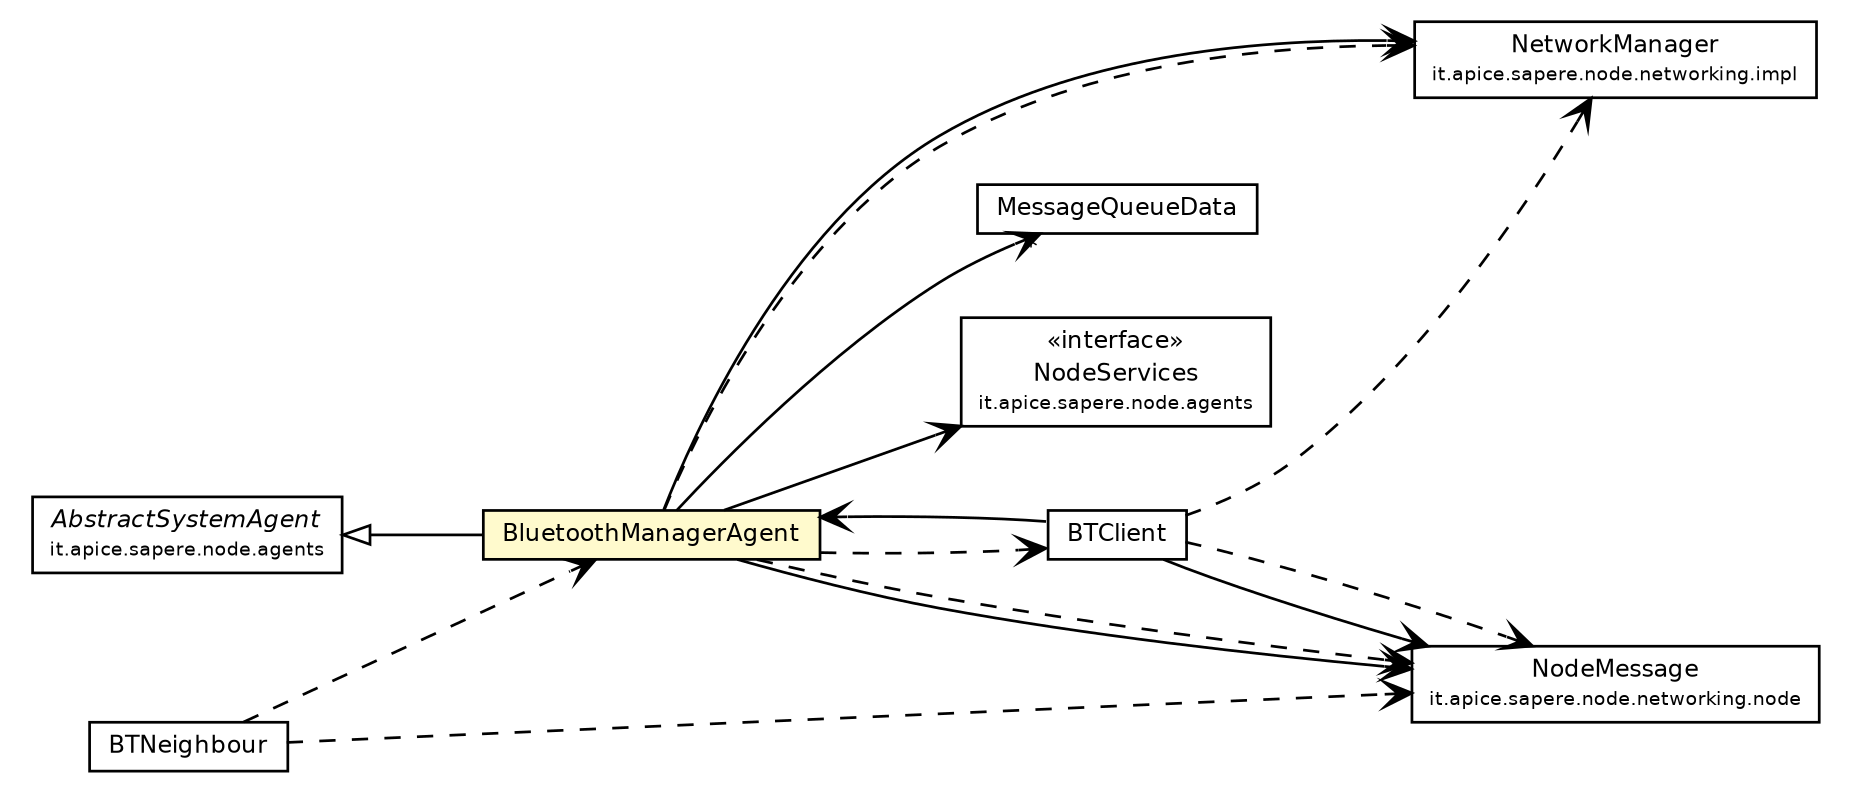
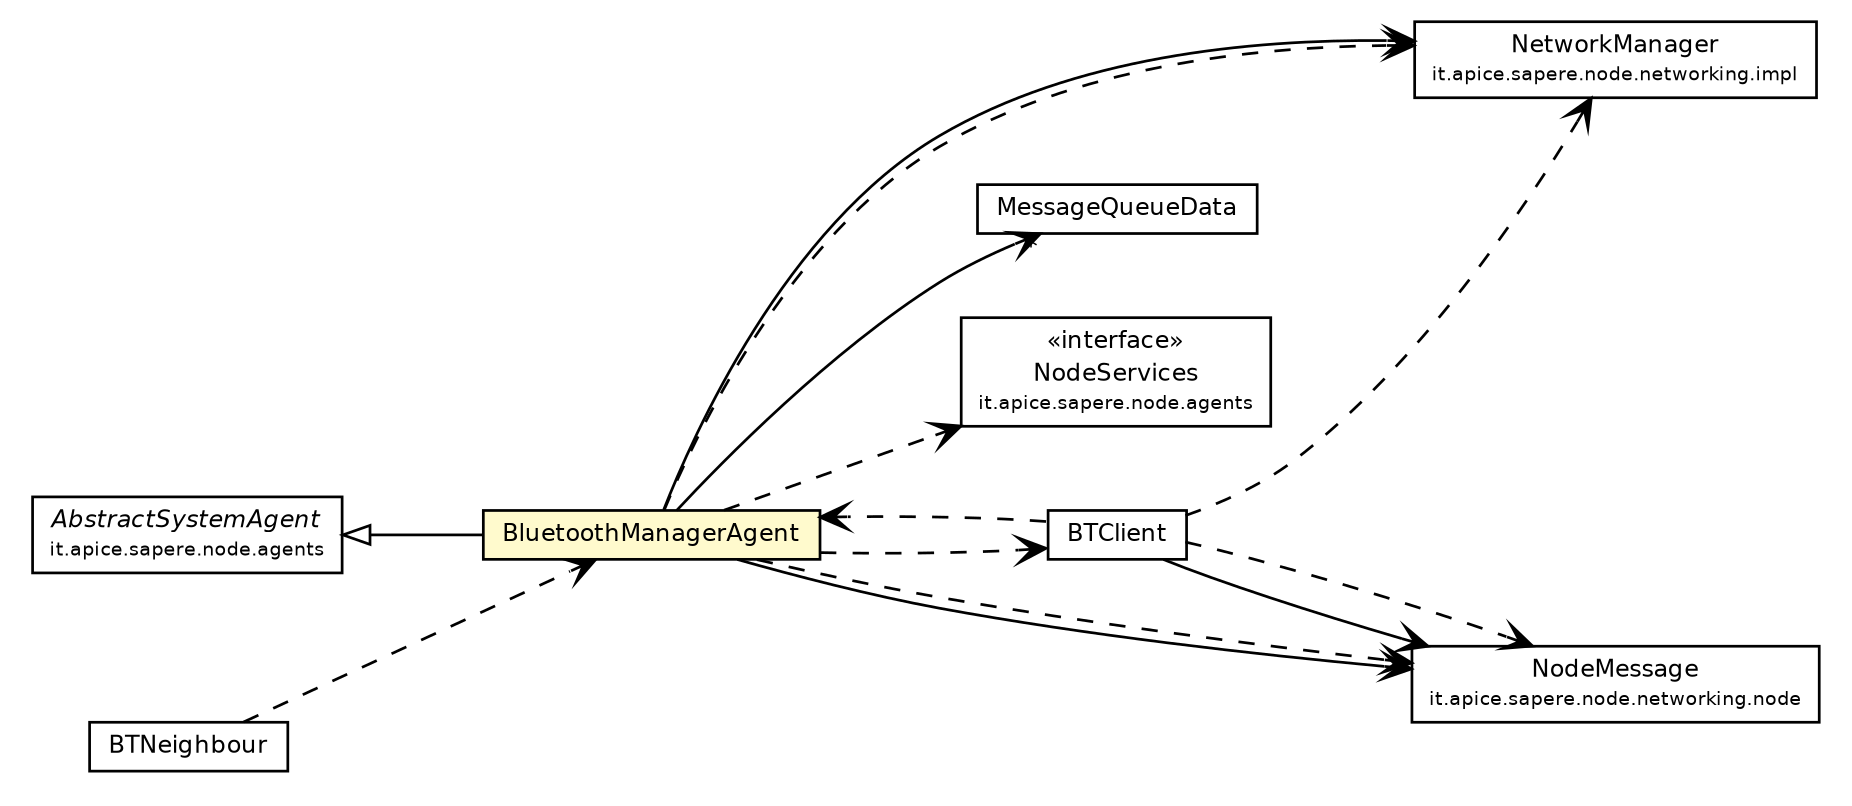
edge "BluetoothManagerAgent" -> "NodeServices": style solid -> dashed
edge "BTClient" -> "BluetoothManagerAgent": style solid -> dashed
edge "BTNeighbour" -> "NodeMessage": removed
